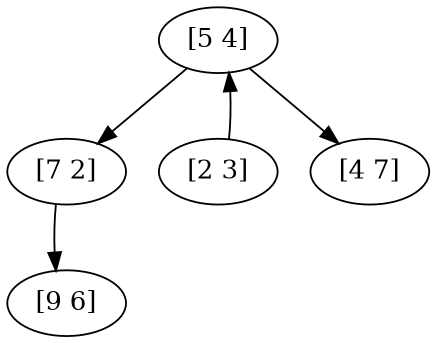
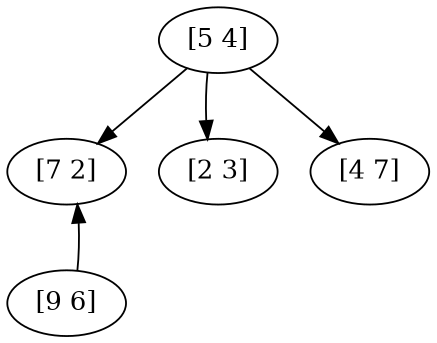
edge "[2 3]" -> "[5 4]": reversed
edge "[7 2]" -> "[9 6]": reversed
